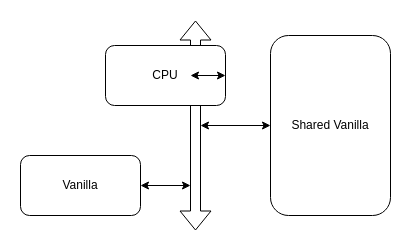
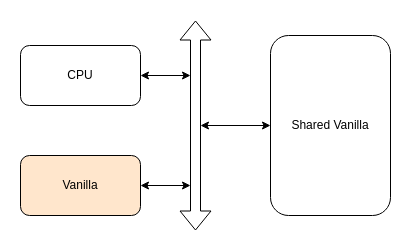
node "CPU": moved (166, 76) -> (81, 76)
node "Vanilla": fillcolor #ffffff -> #ffe6cc
